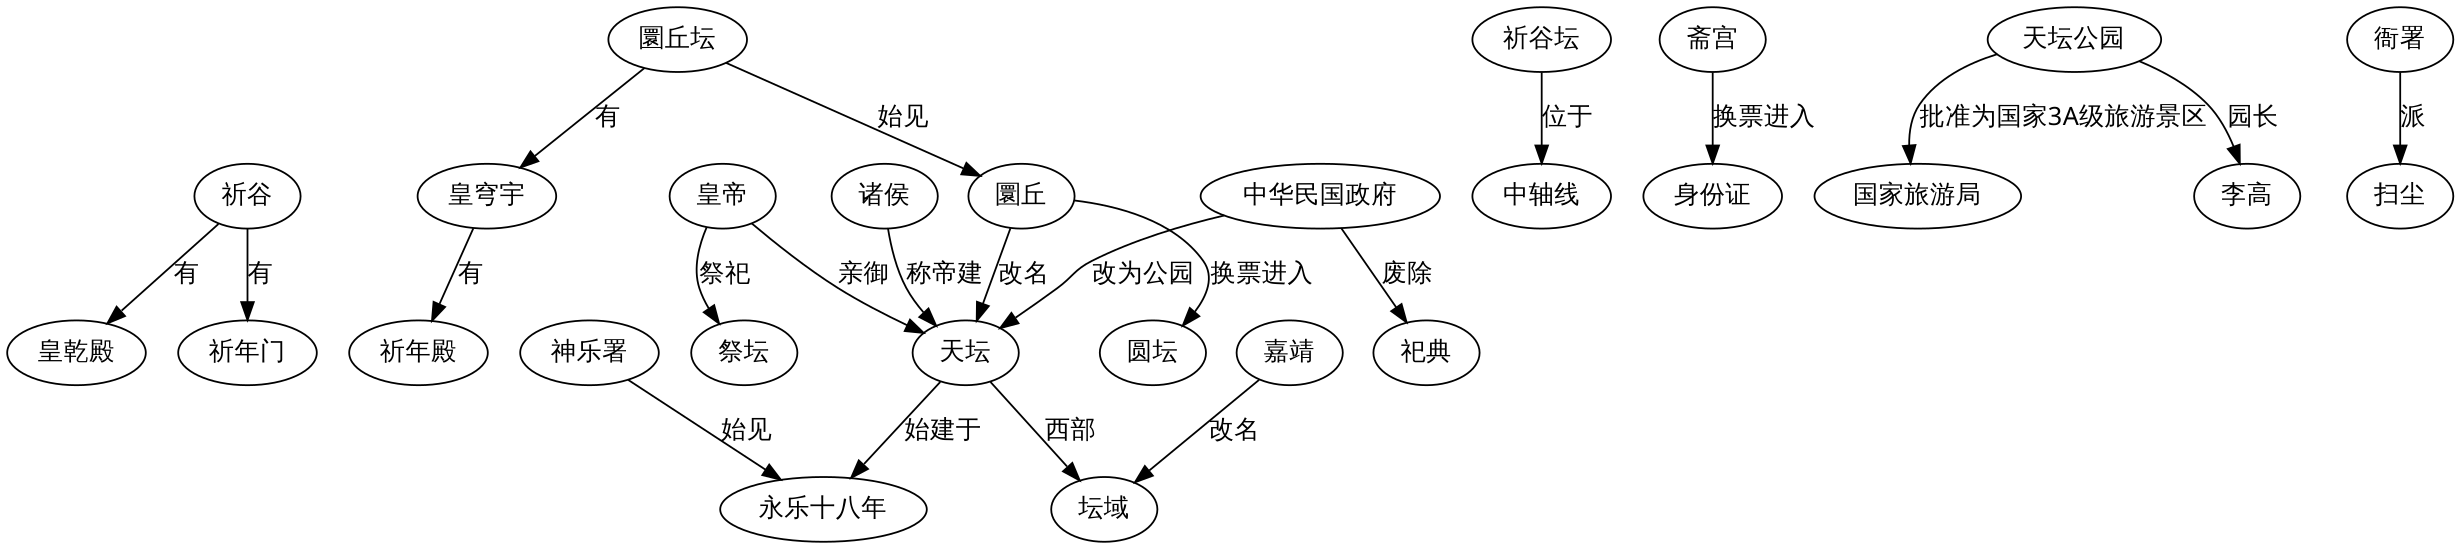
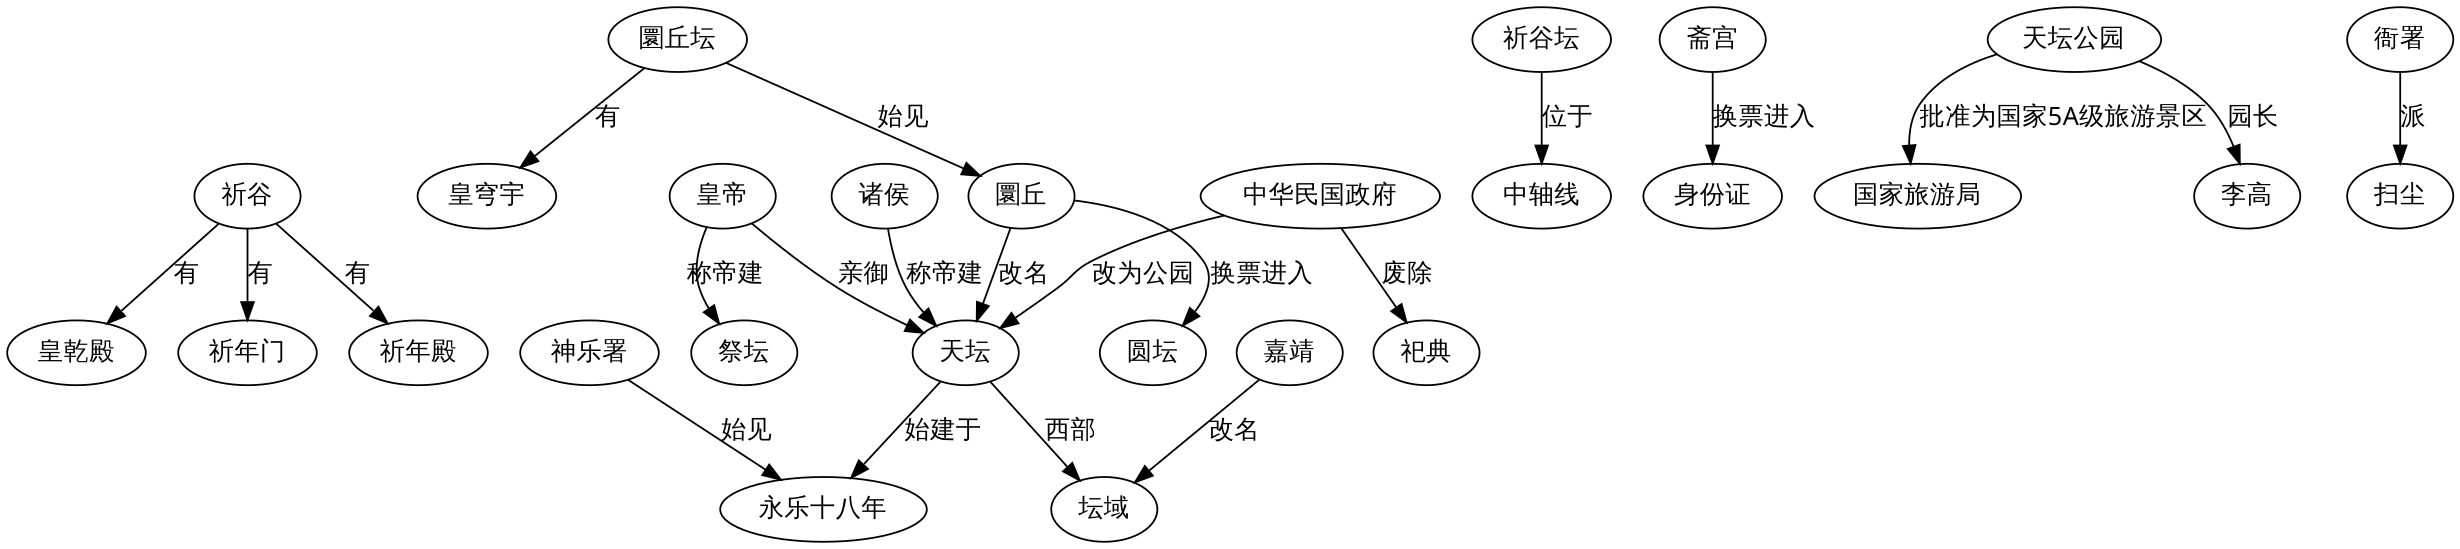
edge "天坛公园" -> "国家旅游局": label "批准为国家3A级旅游景区" -> "批准为国家5A级旅游景区"
edge "皇穹宇" -> "祈年殿": now "祈谷" -> "祈年殿"
edge "皇帝" -> "祭坛": label "祭祀" -> "称帝建"
